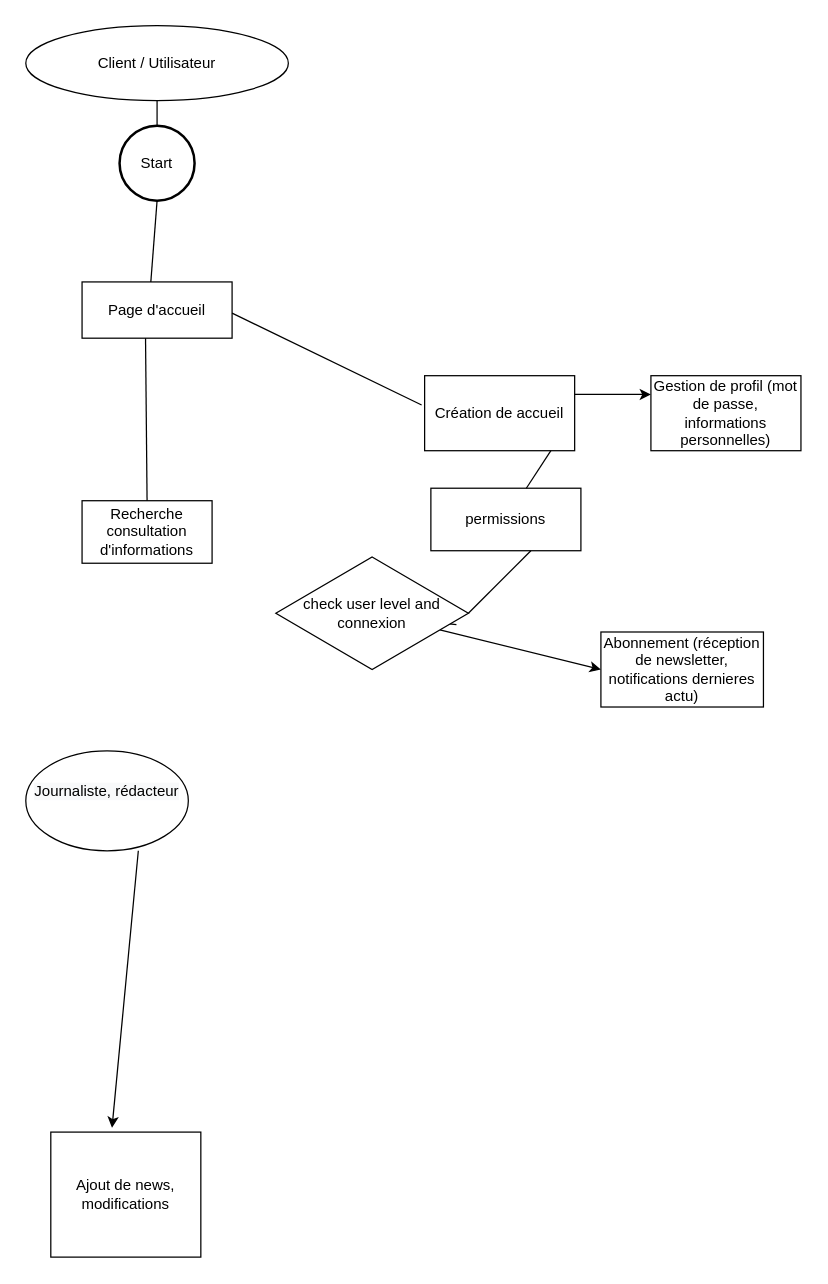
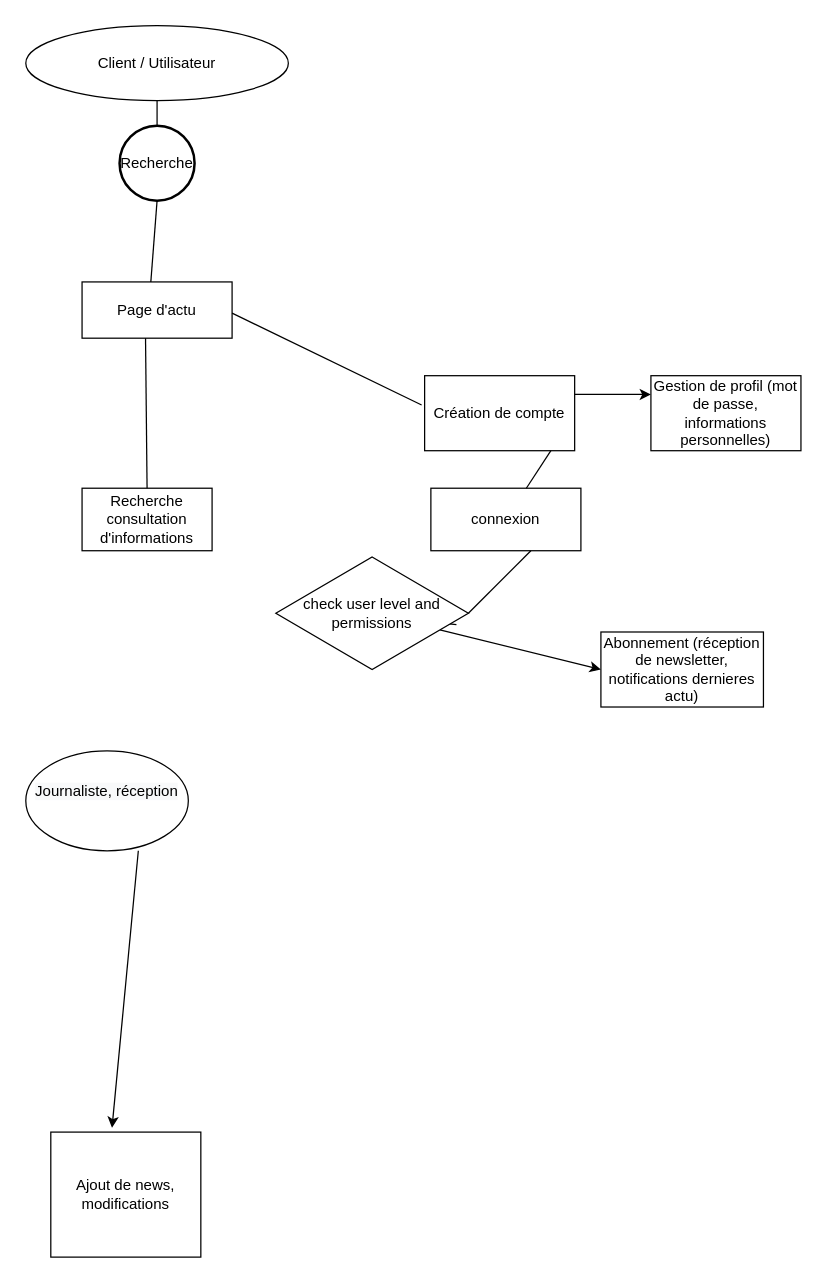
node "Start": label "Start" -> "Recherche"
node "Page d'accueil": label "Page d'accueil" -> "Page d'actu"
node "Création de accueil": label "Création de accueil" -> "Création de compte"
node "permissions": label "permissions" -> "connexion"
node "Recherche consultation d'informations": moved (147, 532) -> (147, 519)
node "check user level and connexion": label "check user level and connexion" -> "check user level and permissions"
node "Journaliste, rédacteur": label "Journaliste, rédacteur" -> "Journaliste, réception"
